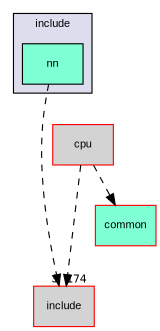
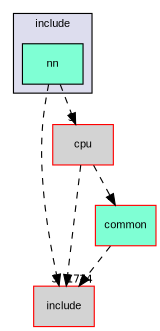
edge "nn" -> "cpu": added
edge "common" -> "include": added
